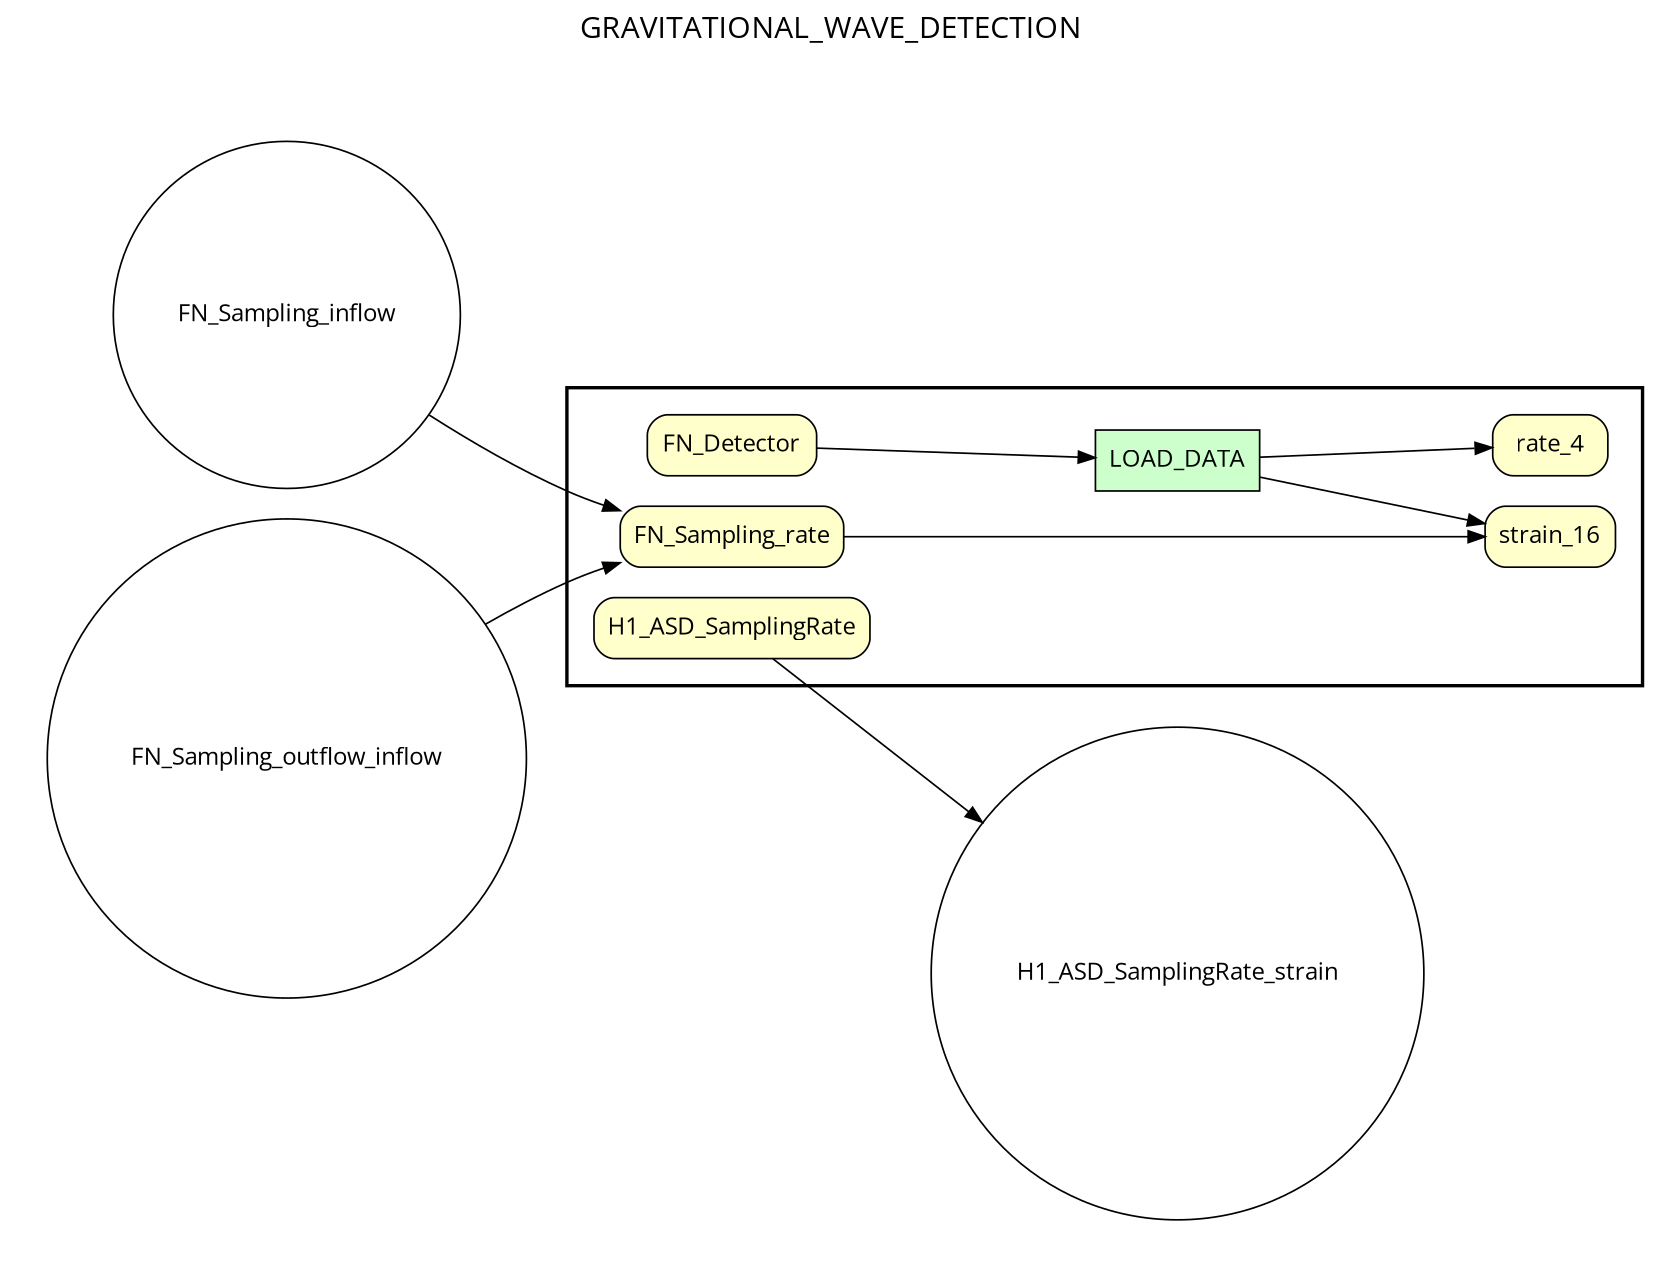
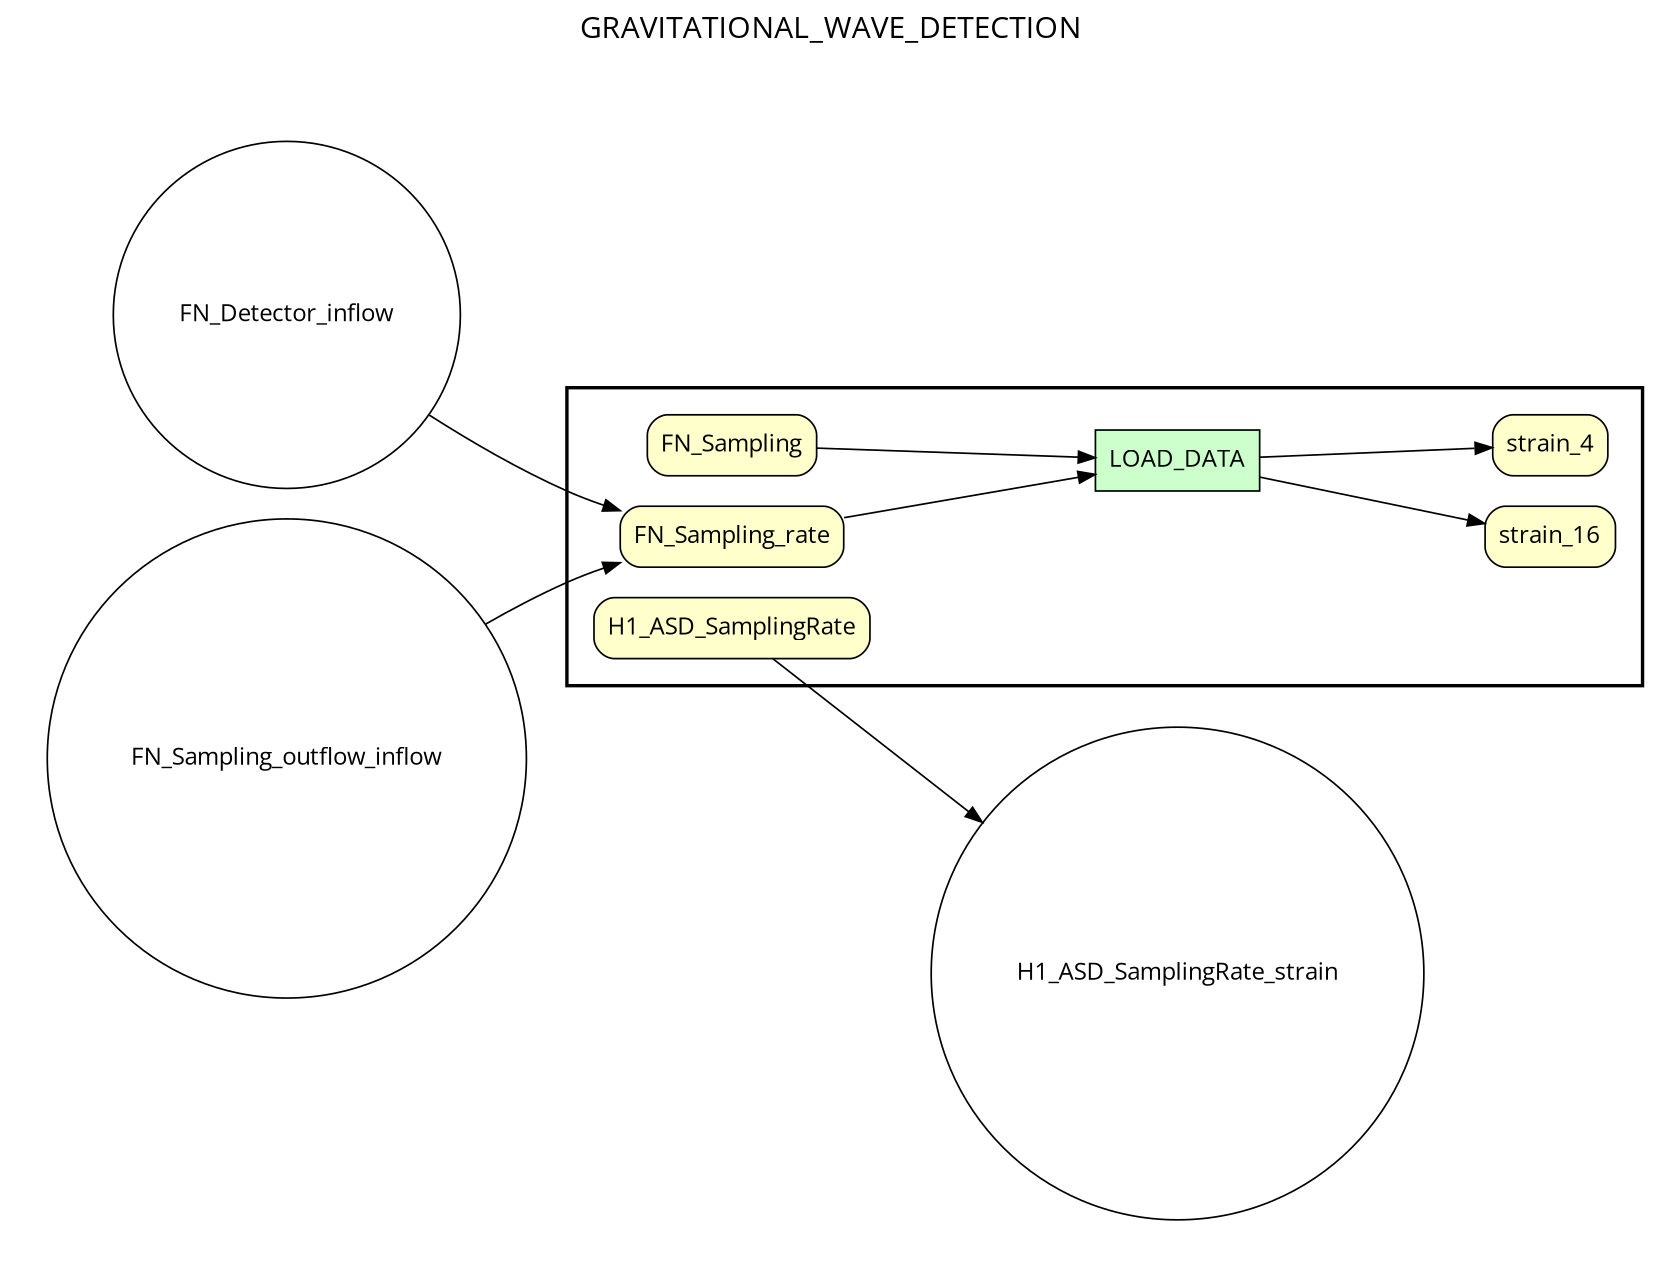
node "FN_Sampling_inflow": label "FN_Sampling_inflow" -> "FN_Detector_inflow"
node "FN_Detector": label "FN_Detector" -> "FN_Sampling"
node "rate_4": label "rate_4" -> "strain_4"
edge "FN_Sampling_rate" -> "strain_16": now "FN_Sampling_rate" -> "LOAD_DATA"
